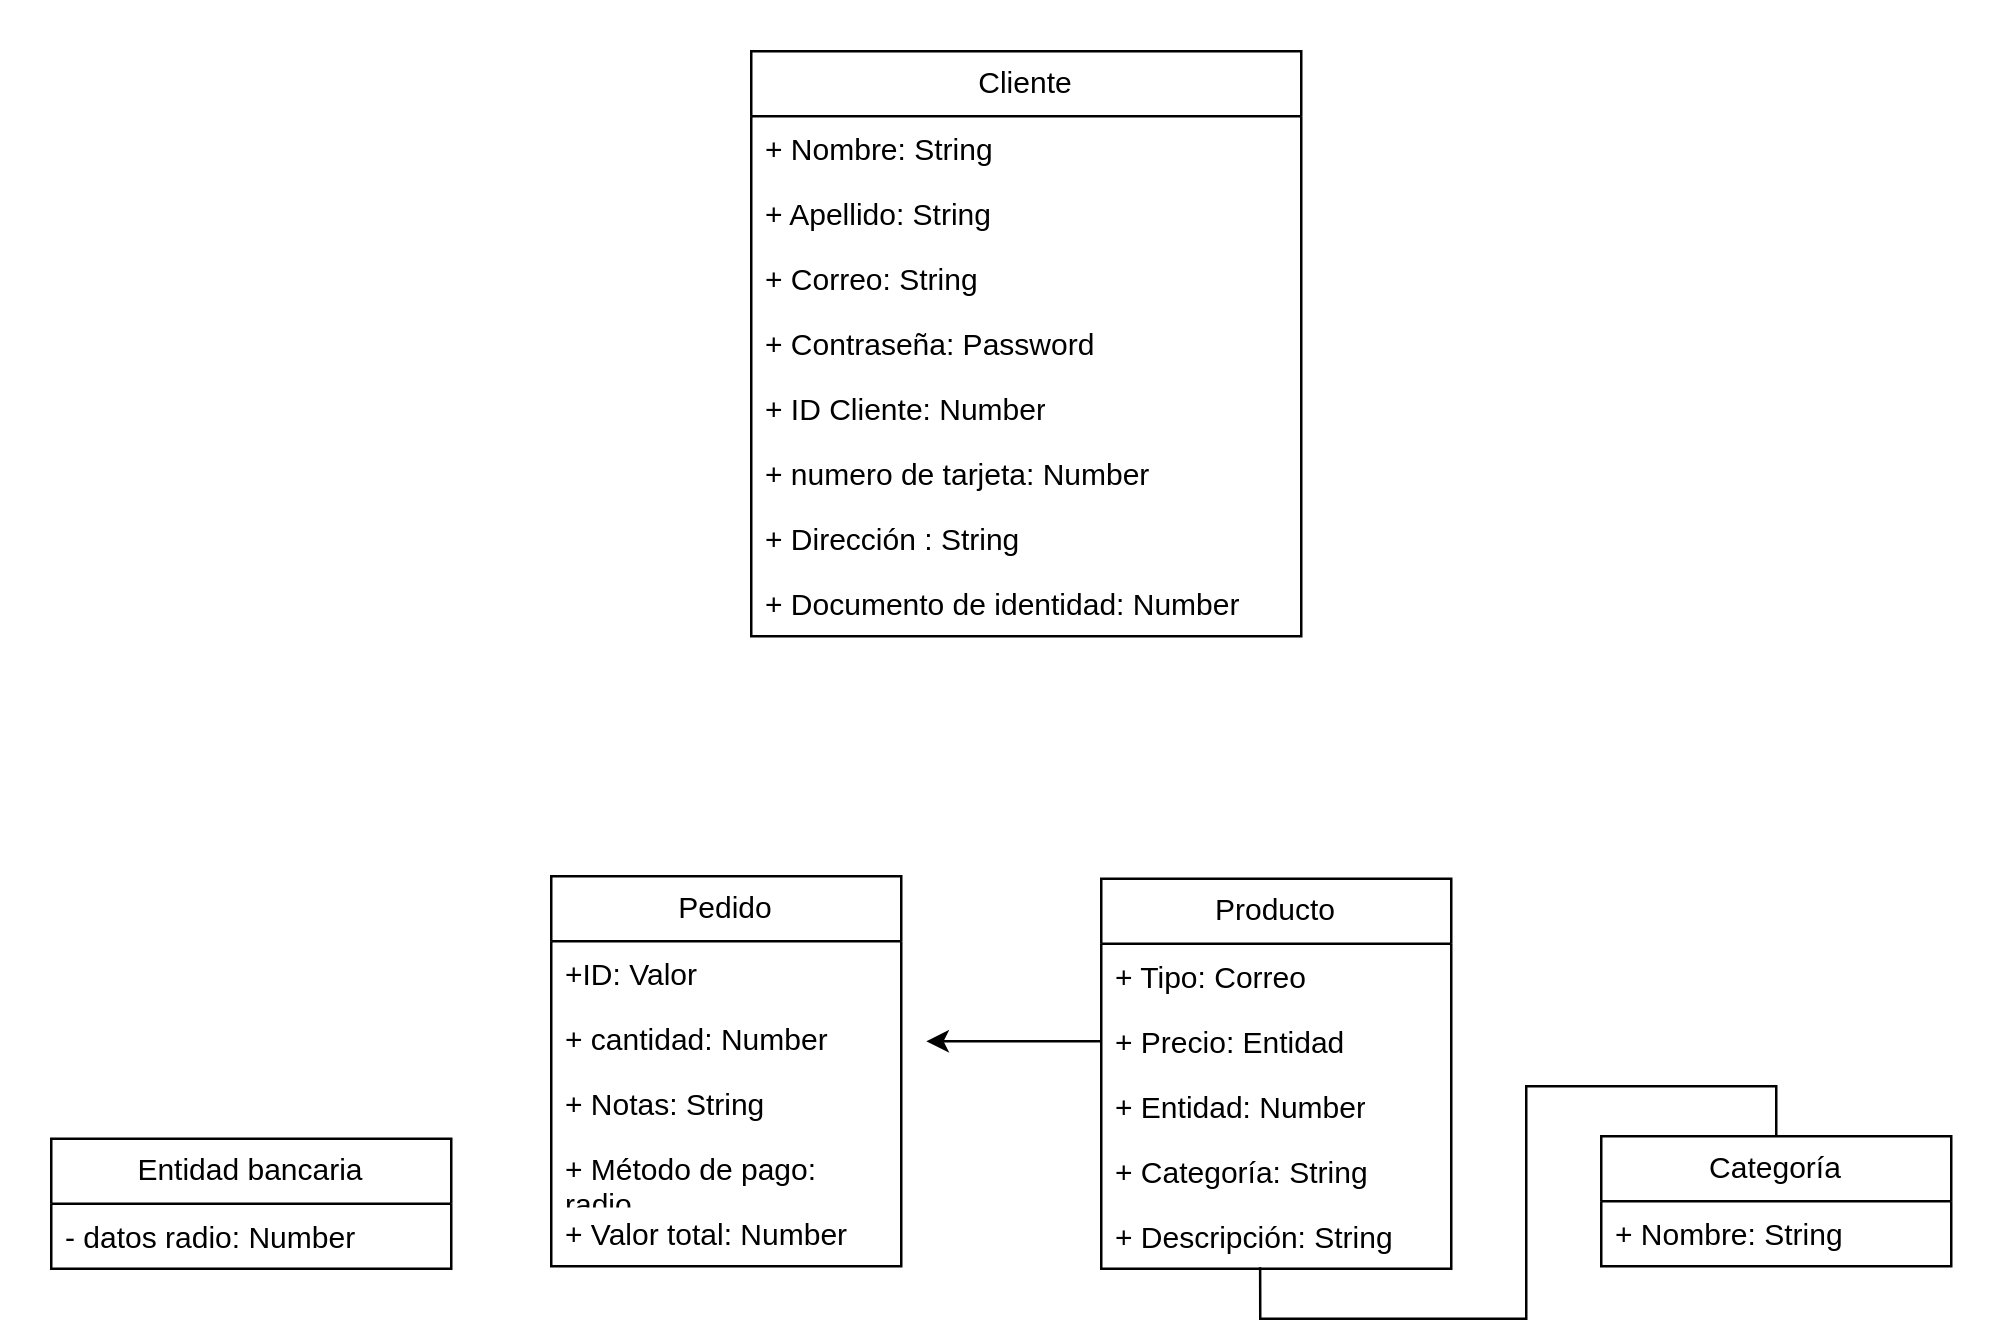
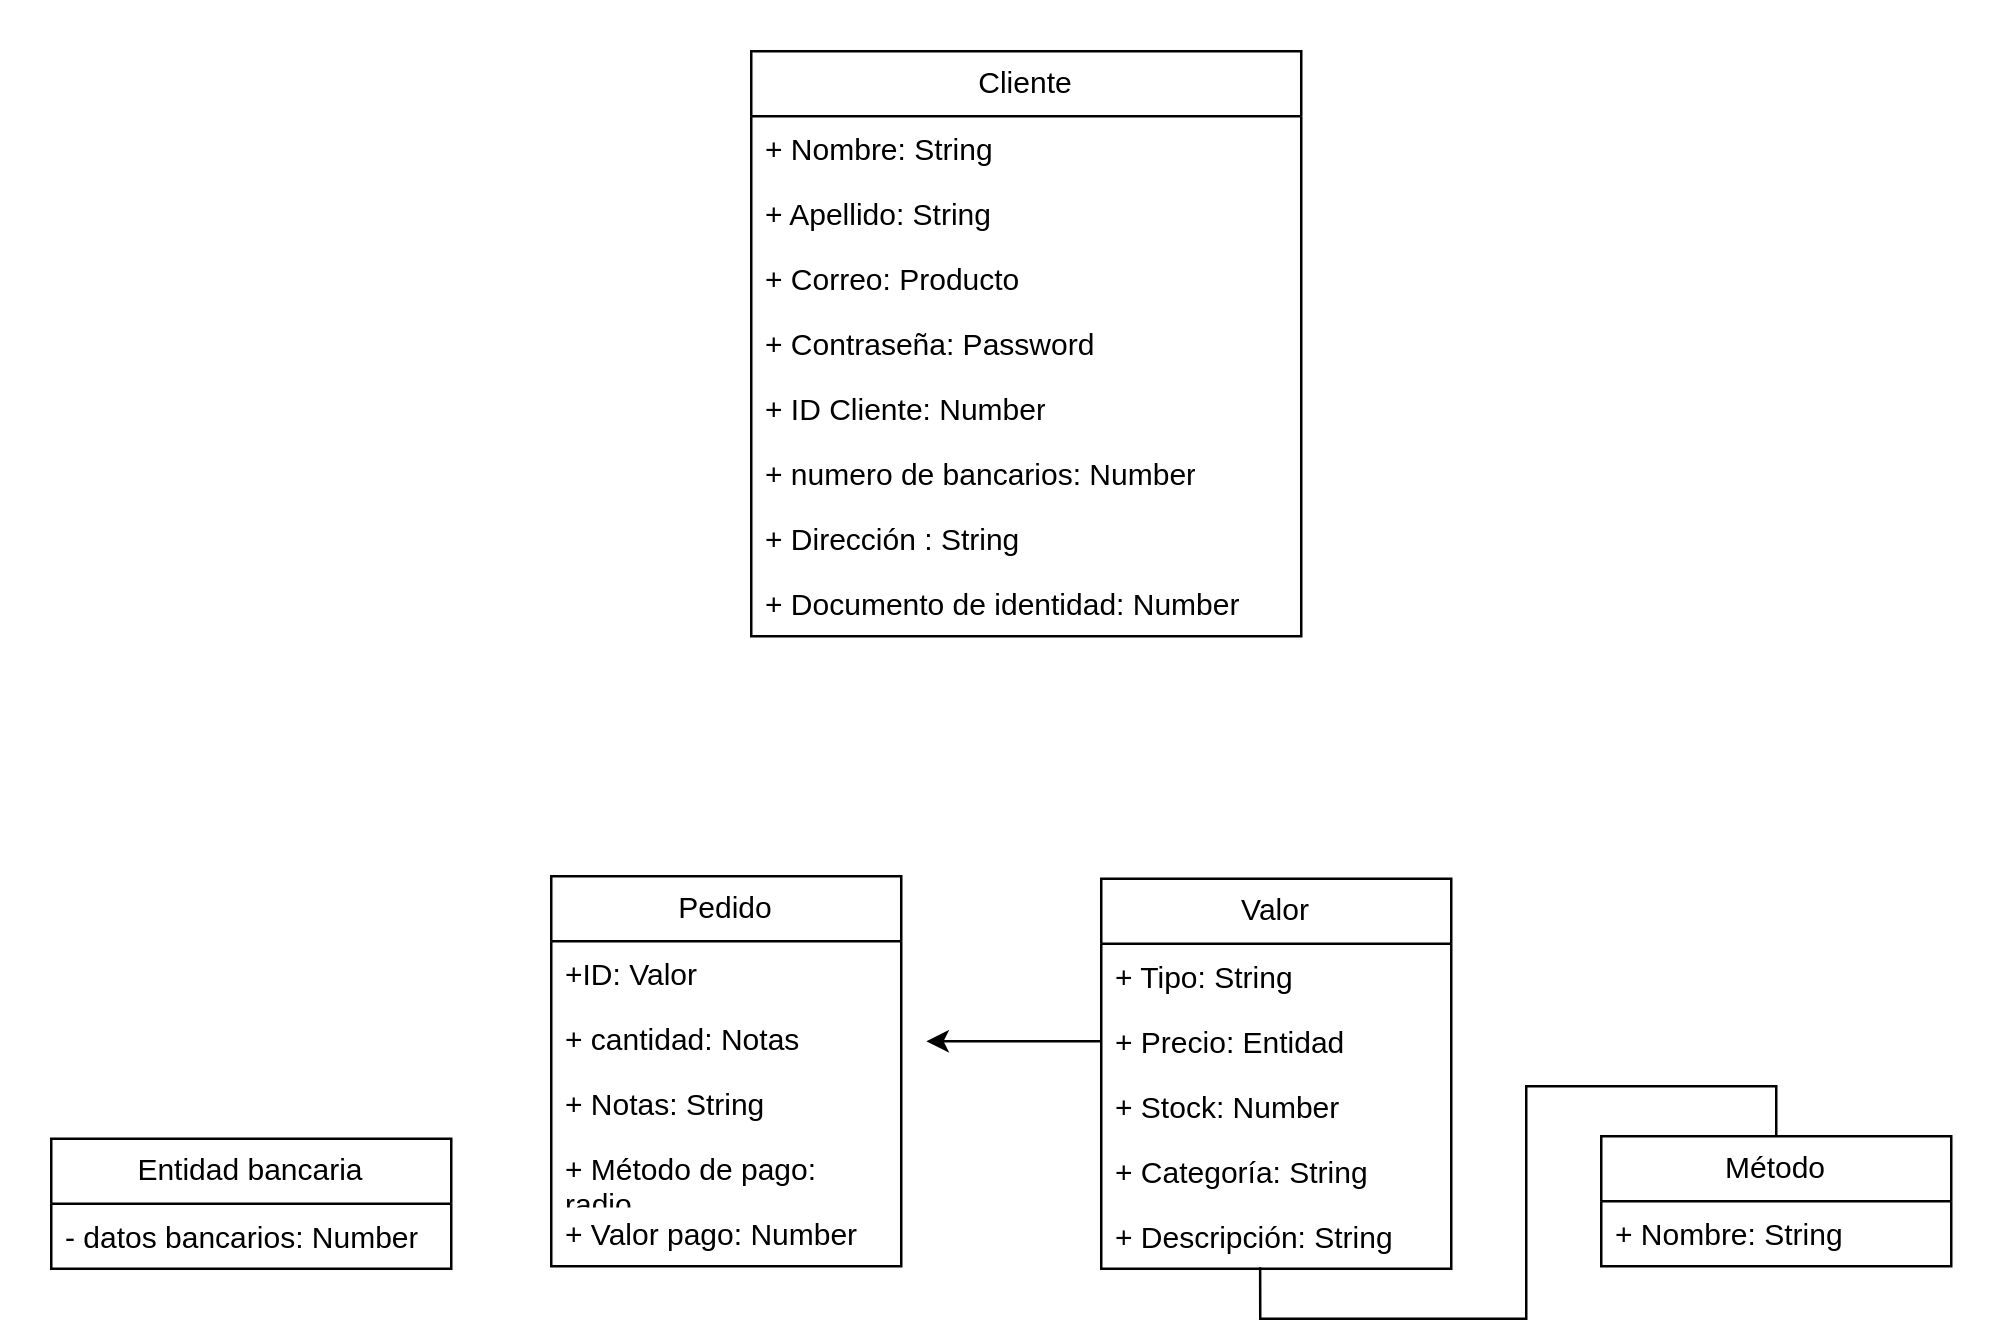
node "+ Correo: String": label "+ Correo: String" -> "+ Correo: Producto"
node "+ numero de tarjeta: Number": label "+ numero de tarjeta: Number" -> "+ numero de bancarios: Number"
node "Producto": label "Producto" -> "Valor"
node "+ Tipo: Correo": label "+ Tipo: Correo" -> "+ Tipo: String"
node "+ cantidad: Number": label "+ cantidad: Number" -> "+ cantidad: Notas"
node "+ Entidad: Number": label "+ Entidad: Number" -> "+ Stock: Number"
node "Categoría": label "Categoría" -> "Método"
node "+ Valor total: Number": label "+ Valor total: Number" -> "+ Valor pago: Number"
node "- datos radio: Number": label "- datos radio: Number" -> "- datos bancarios: Number"
